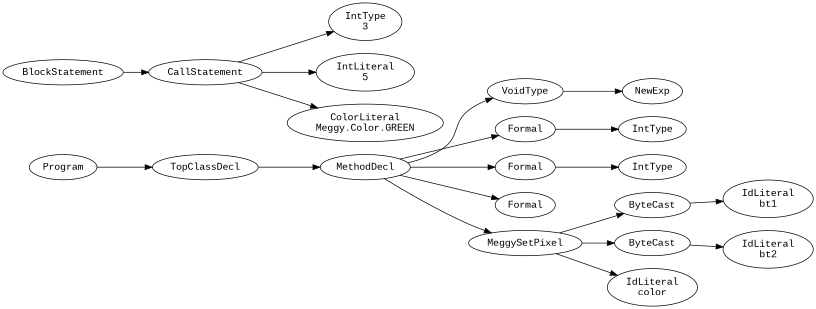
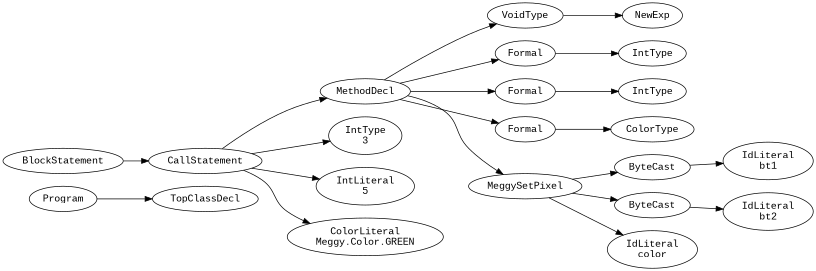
node "ColorType": added
edge "TopClassDecl" -> "MethodDecl": now "CallStatement" -> "MethodDecl"
